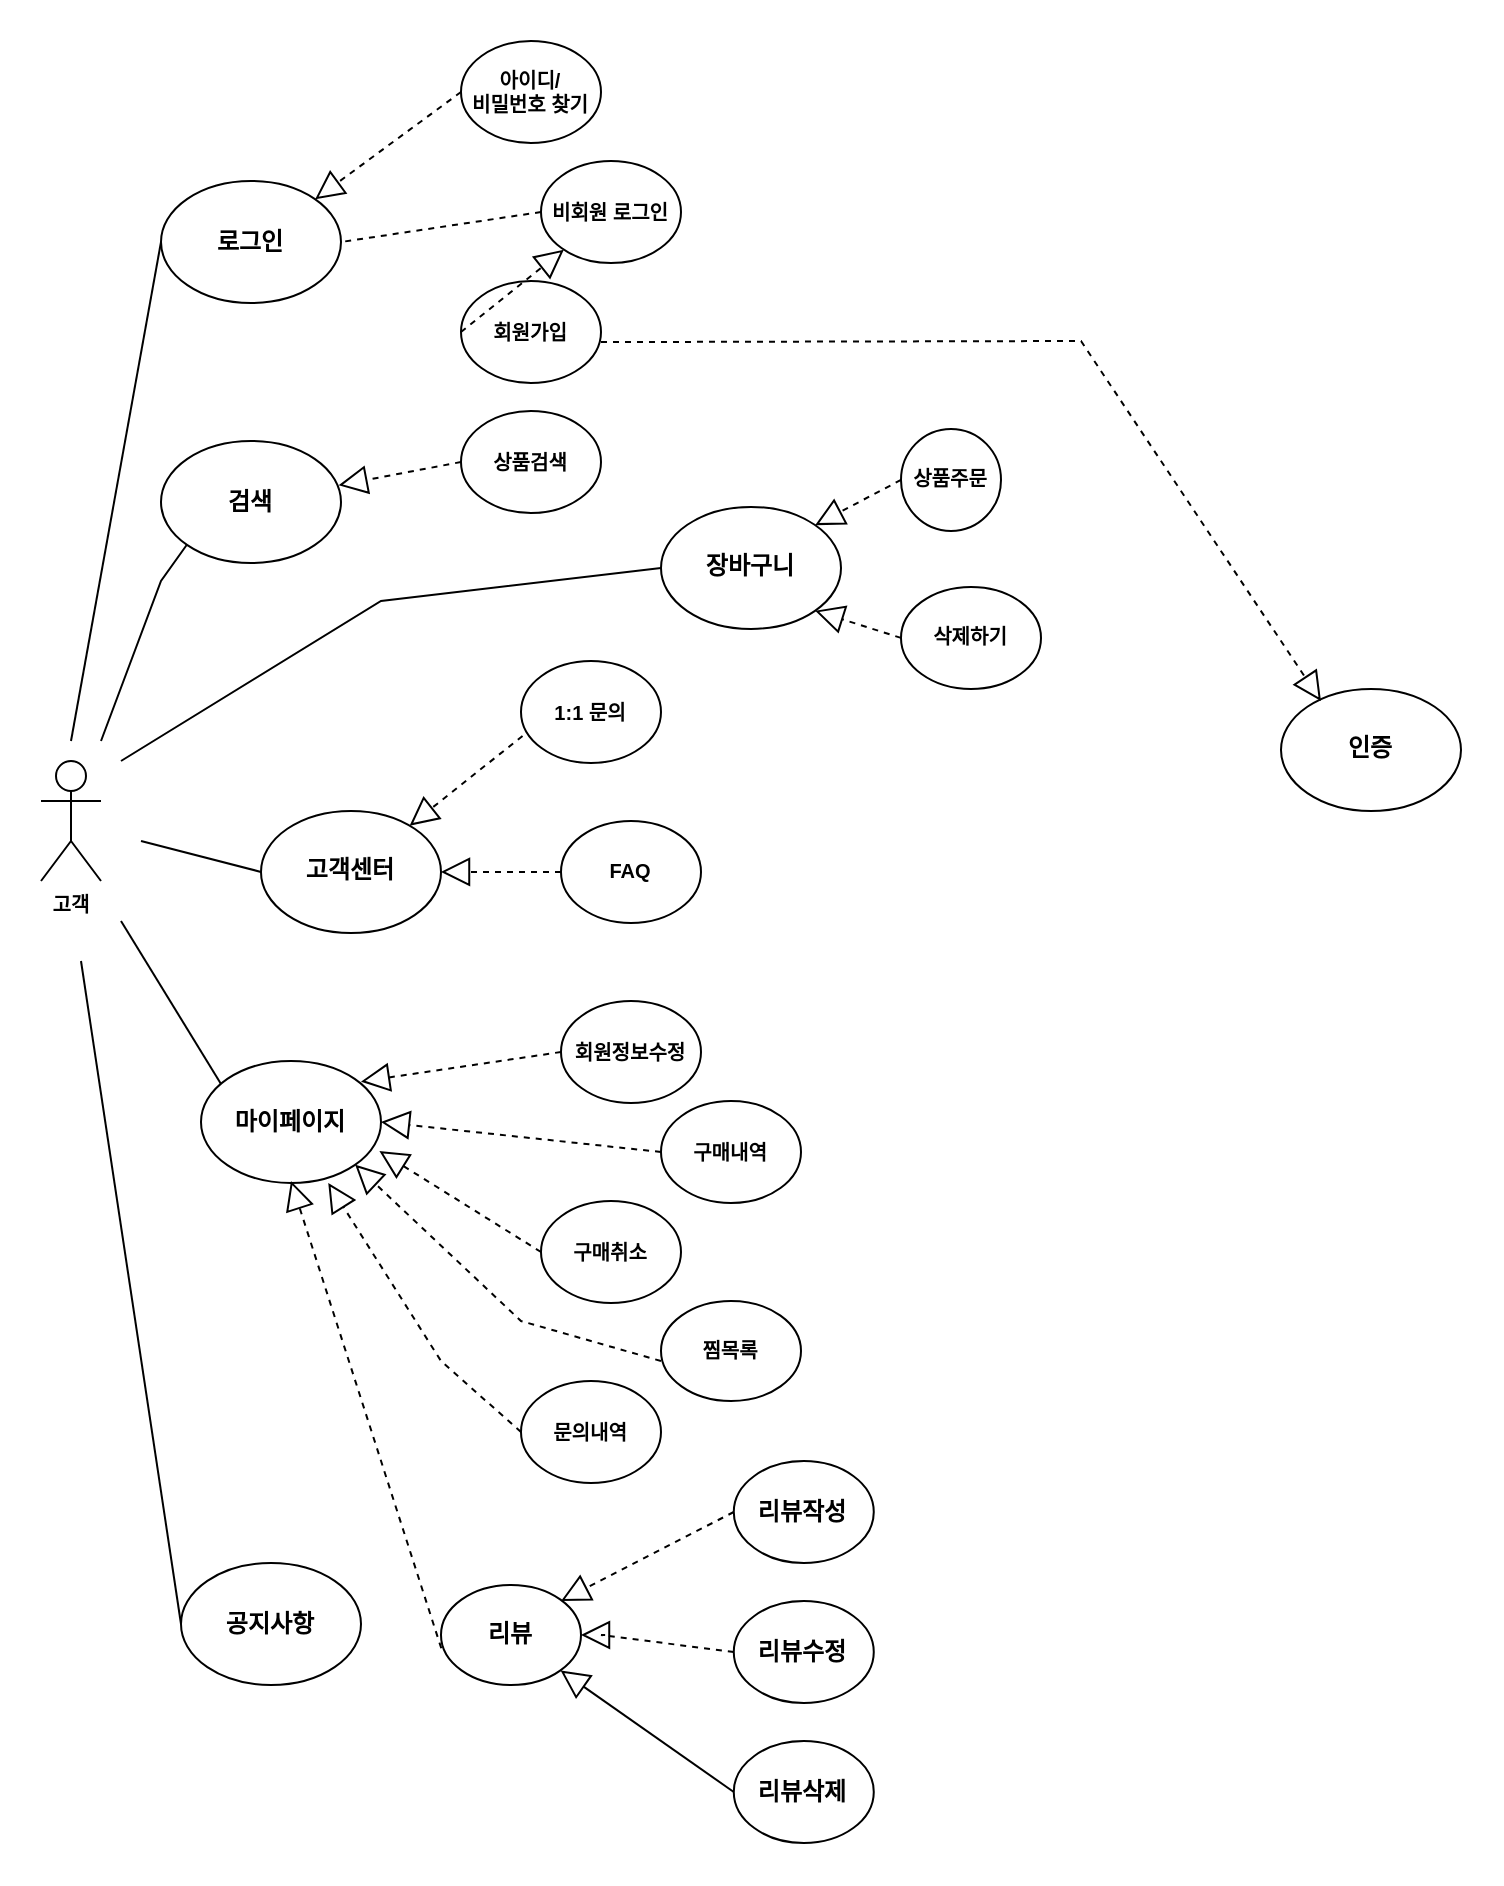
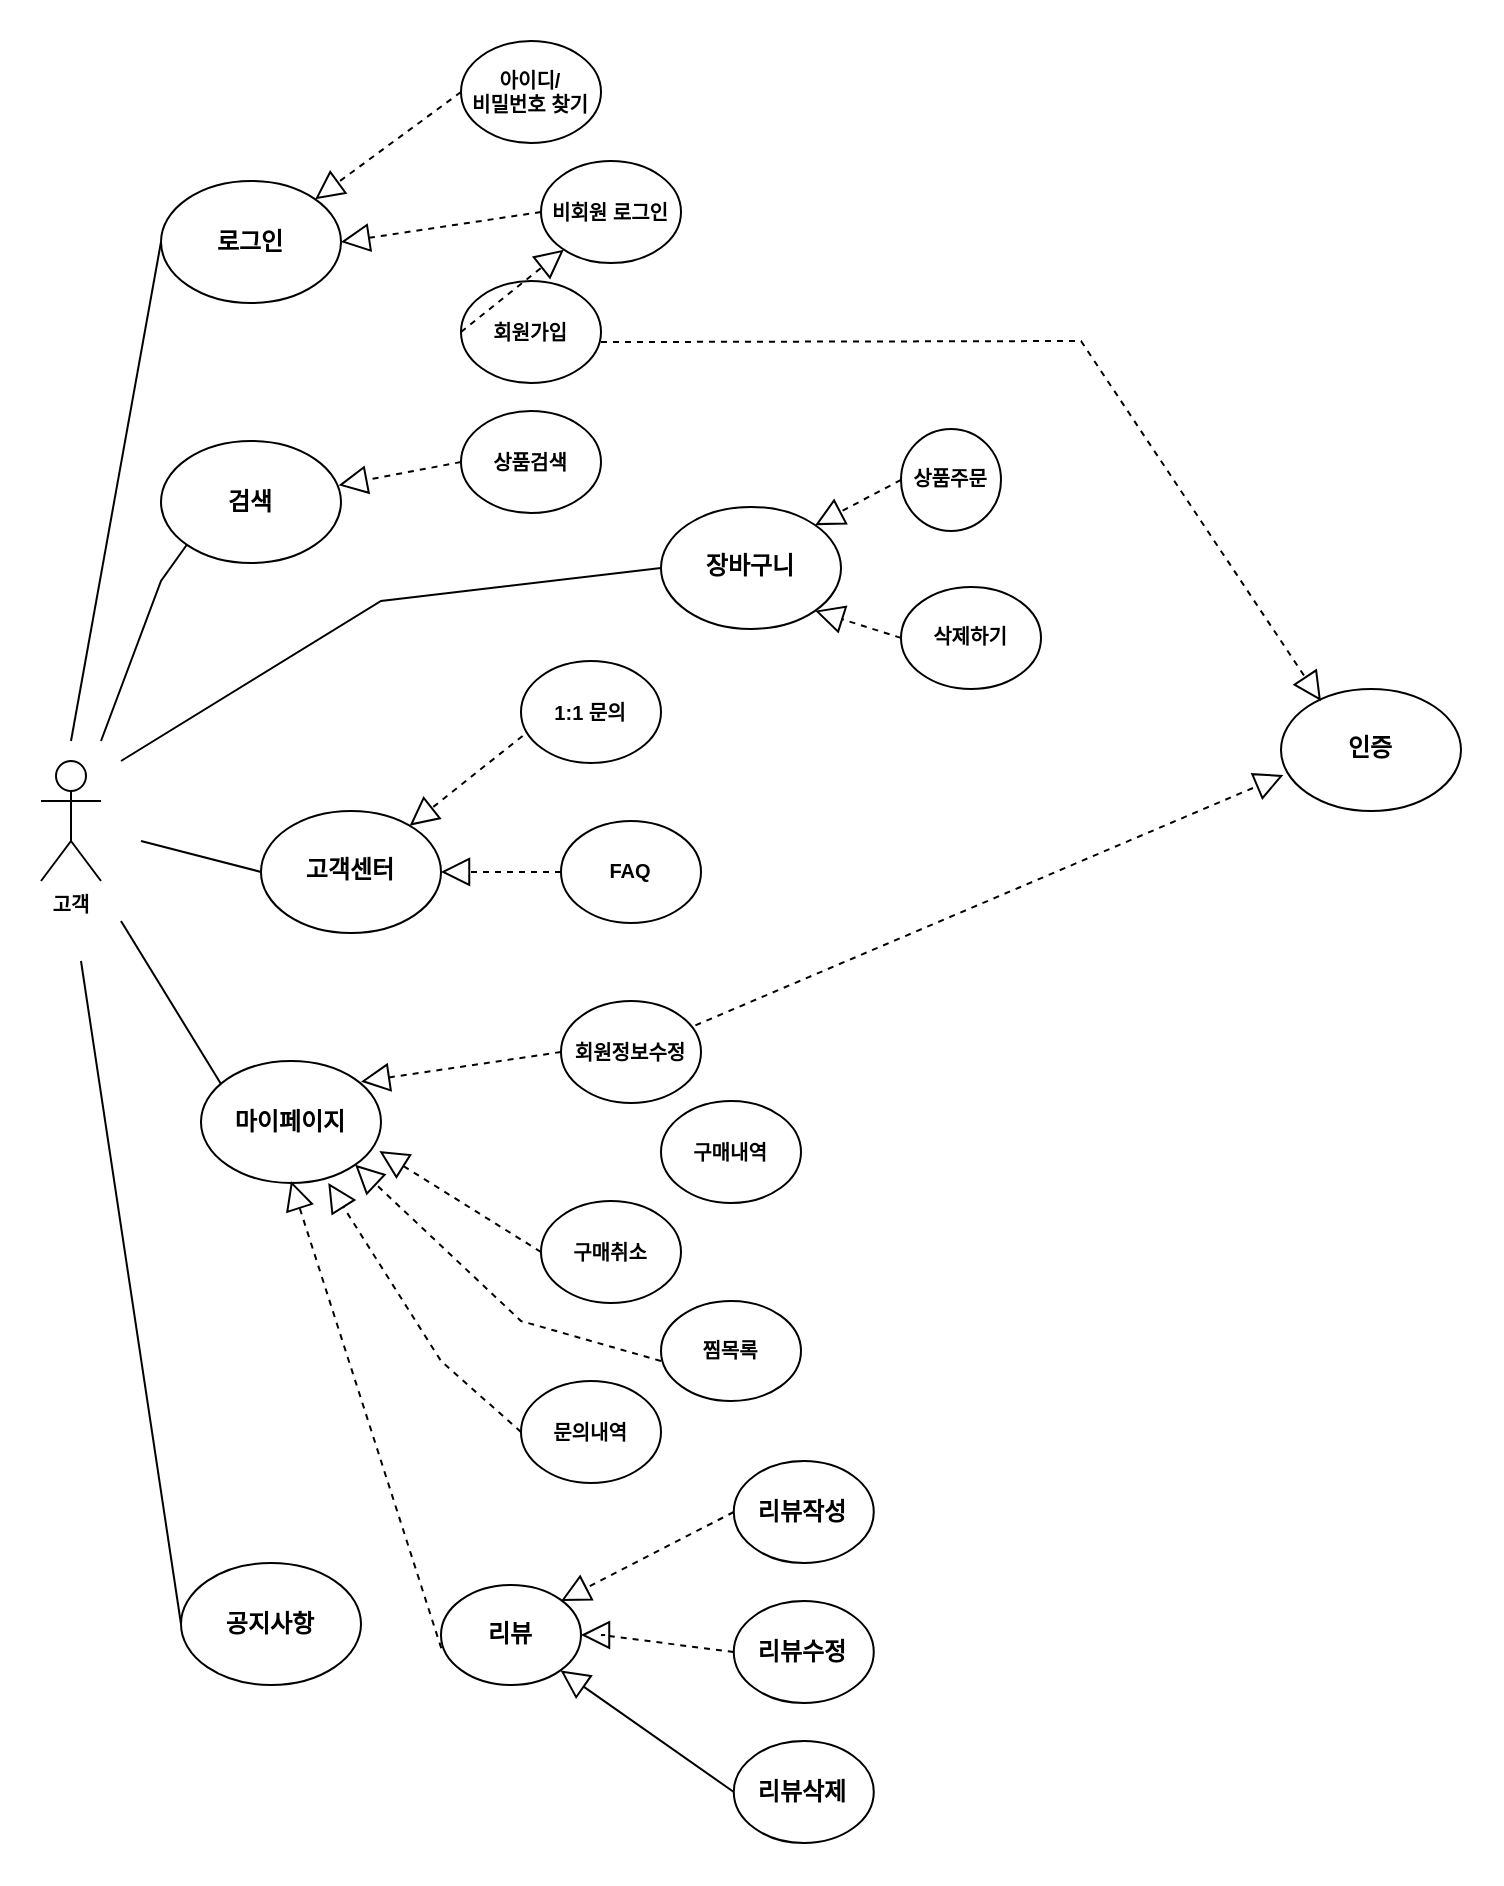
edge "비회원 로그인" -- "로그인": arrowhead none -> block
edge "회원정보수정" -> "인증": added
edge "구매내역" -> "마이페이지": removed
